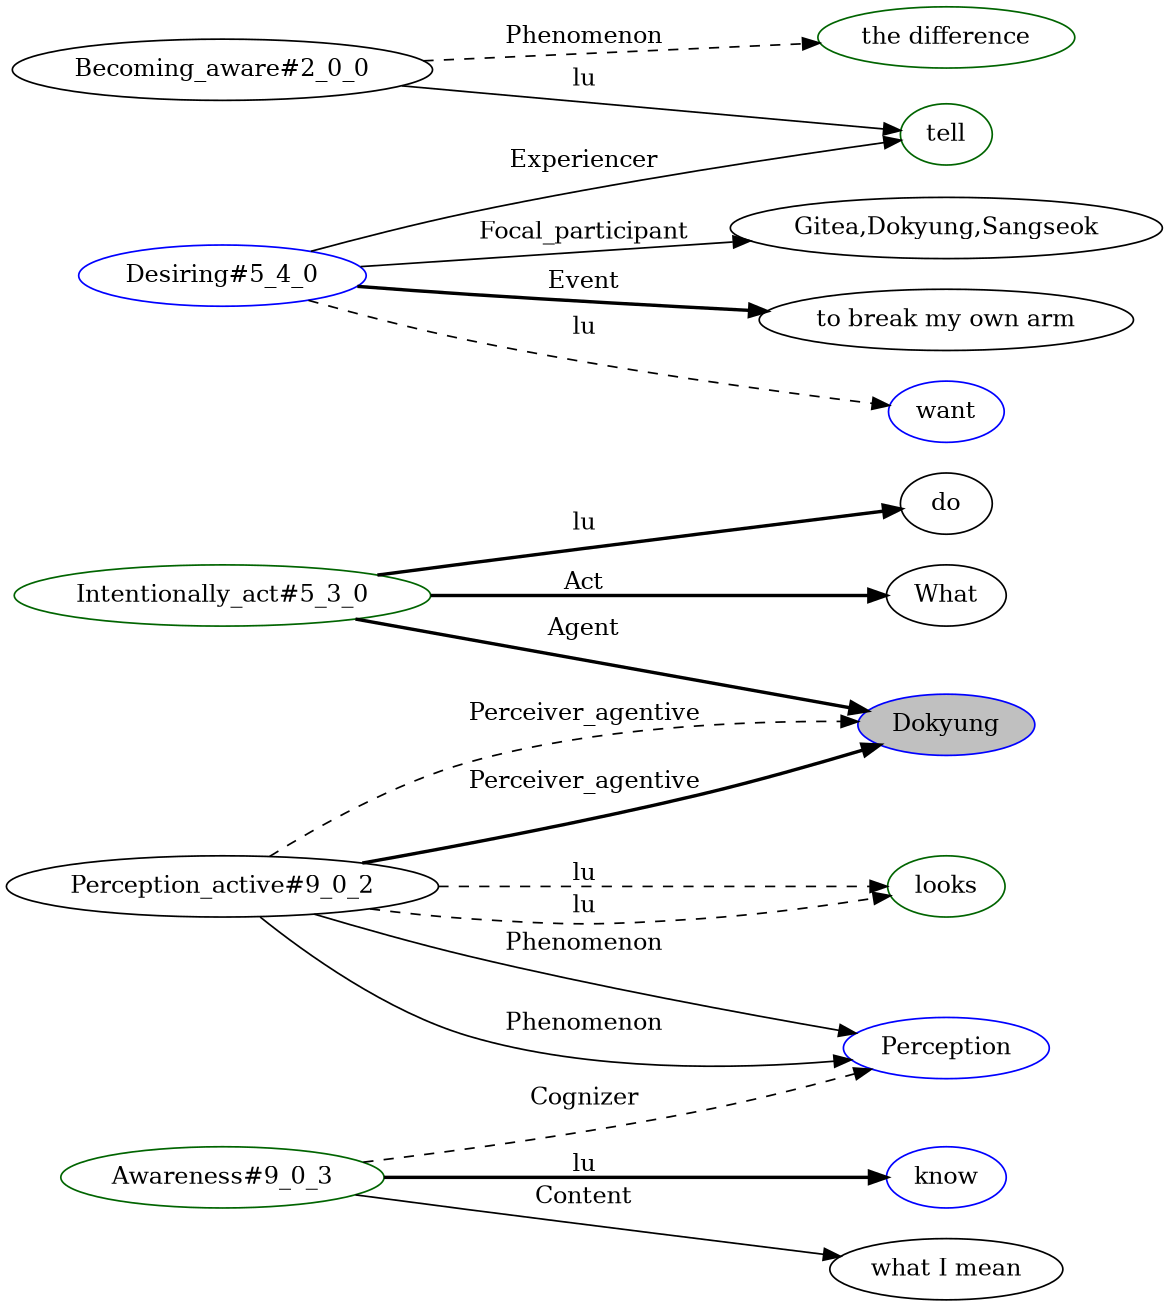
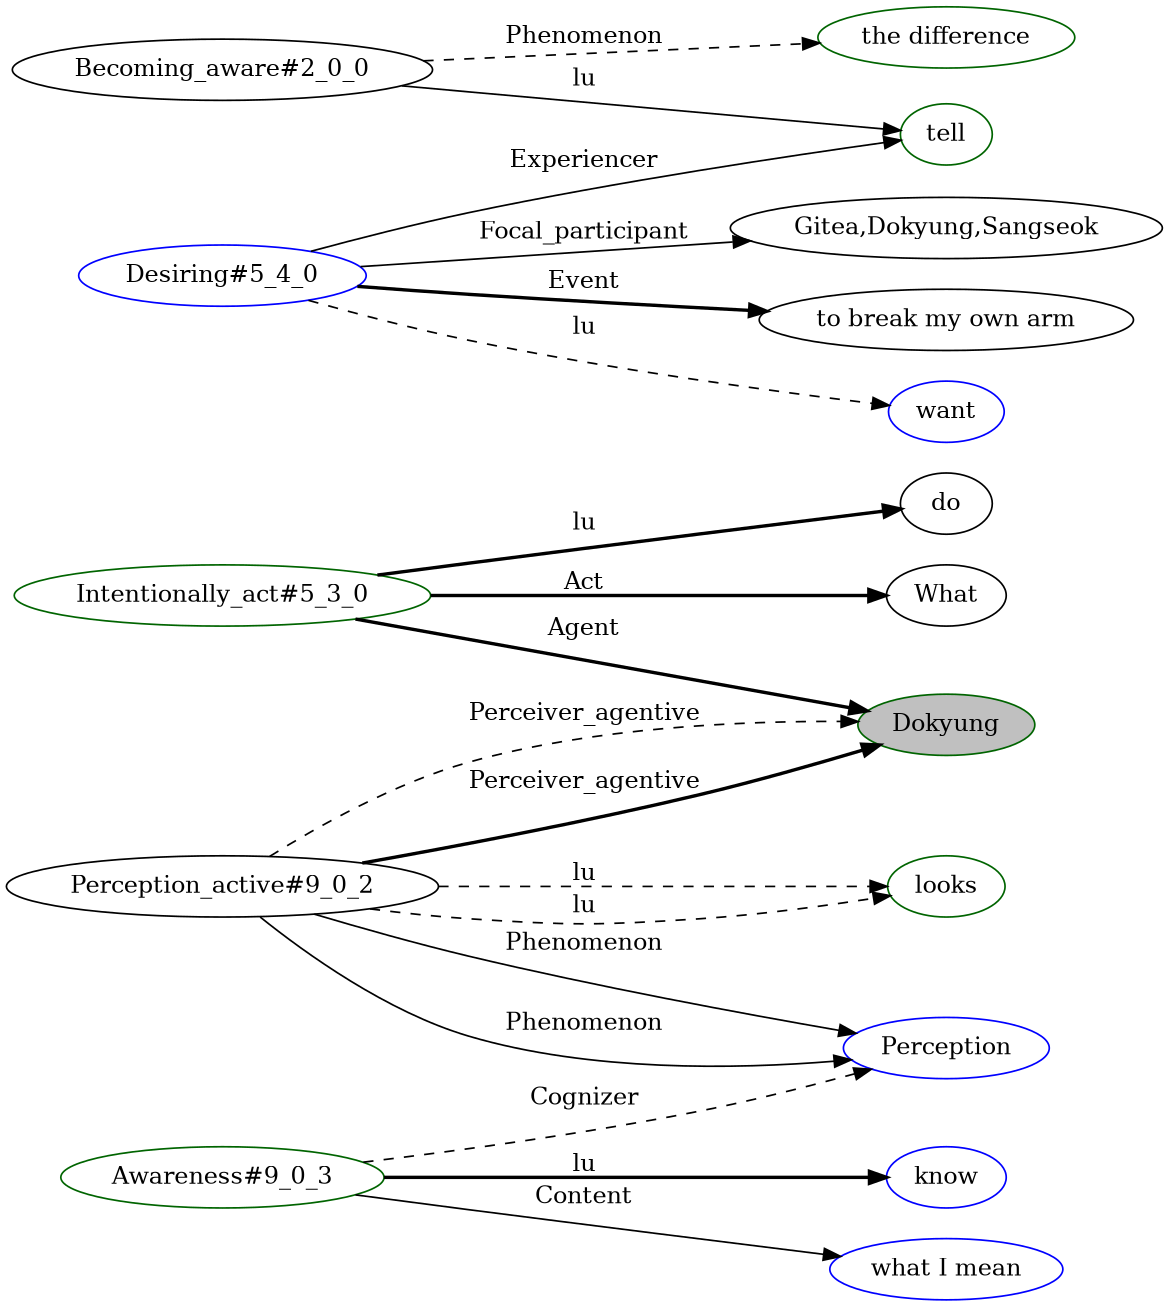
node "Dokyung": color blue -> darkgreen
node "what I mean": color black -> blue
